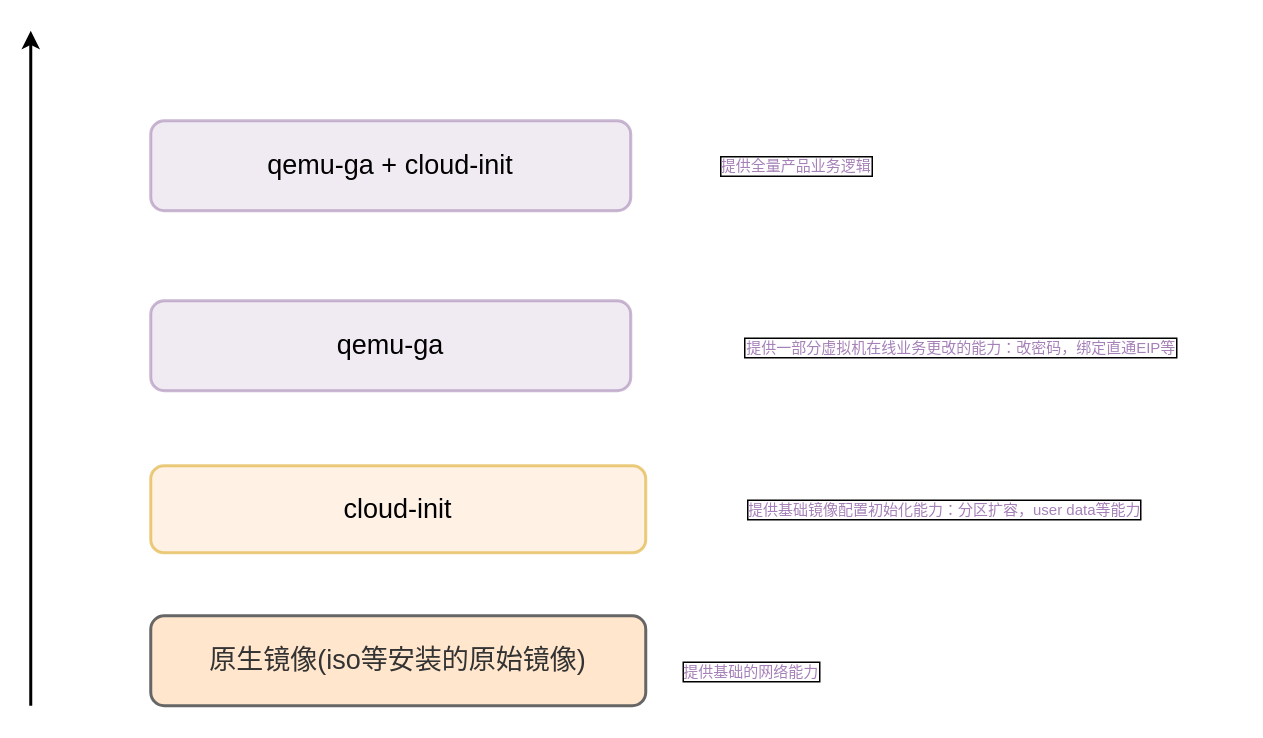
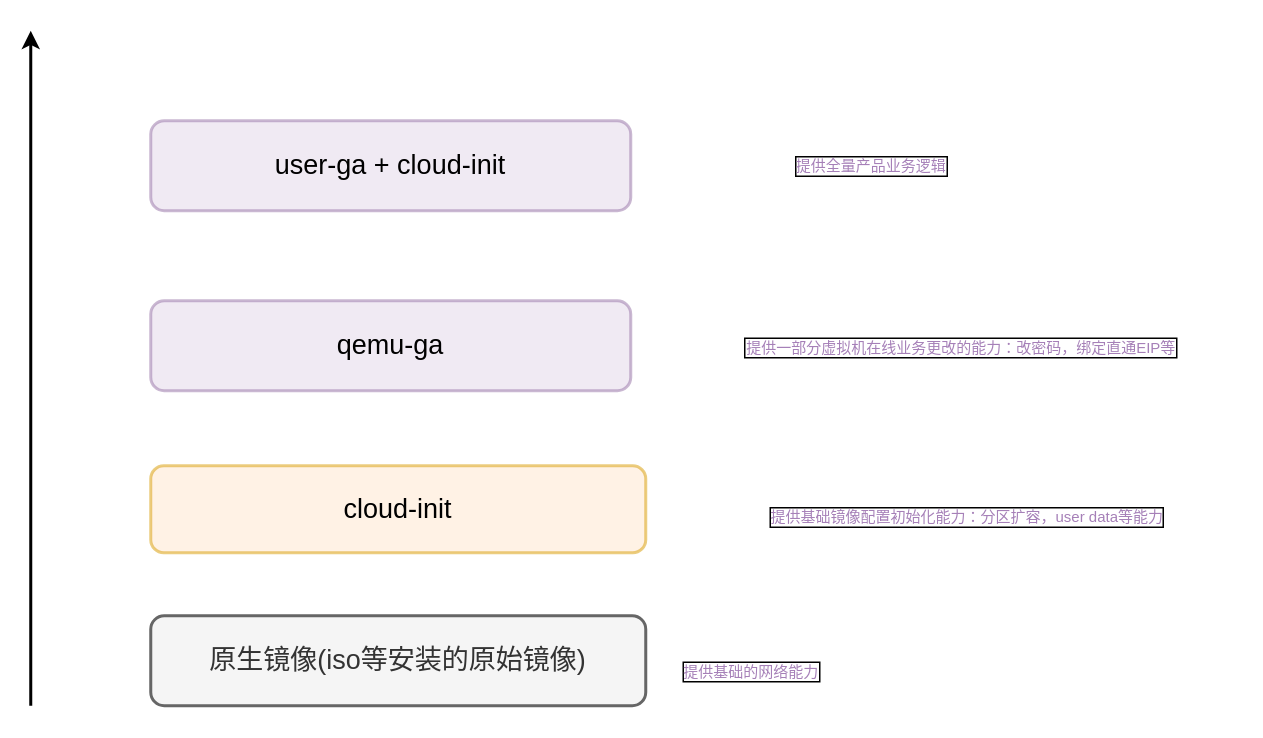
node "qemu-ga + cloud-init": label "qemu-ga + cloud-init" -> "user-ga + cloud-init"
node "提供全量产品业务逻辑": moved (796, 166) -> (871, 166)
node "提供基础镜像配置初始化能力：分区扩容，user data等能力": moved (944, 509) -> (967, 517)
node "原生镜像(iso等安装的原始镜像)": fillcolor #ffe6cc -> #f5f5f5
